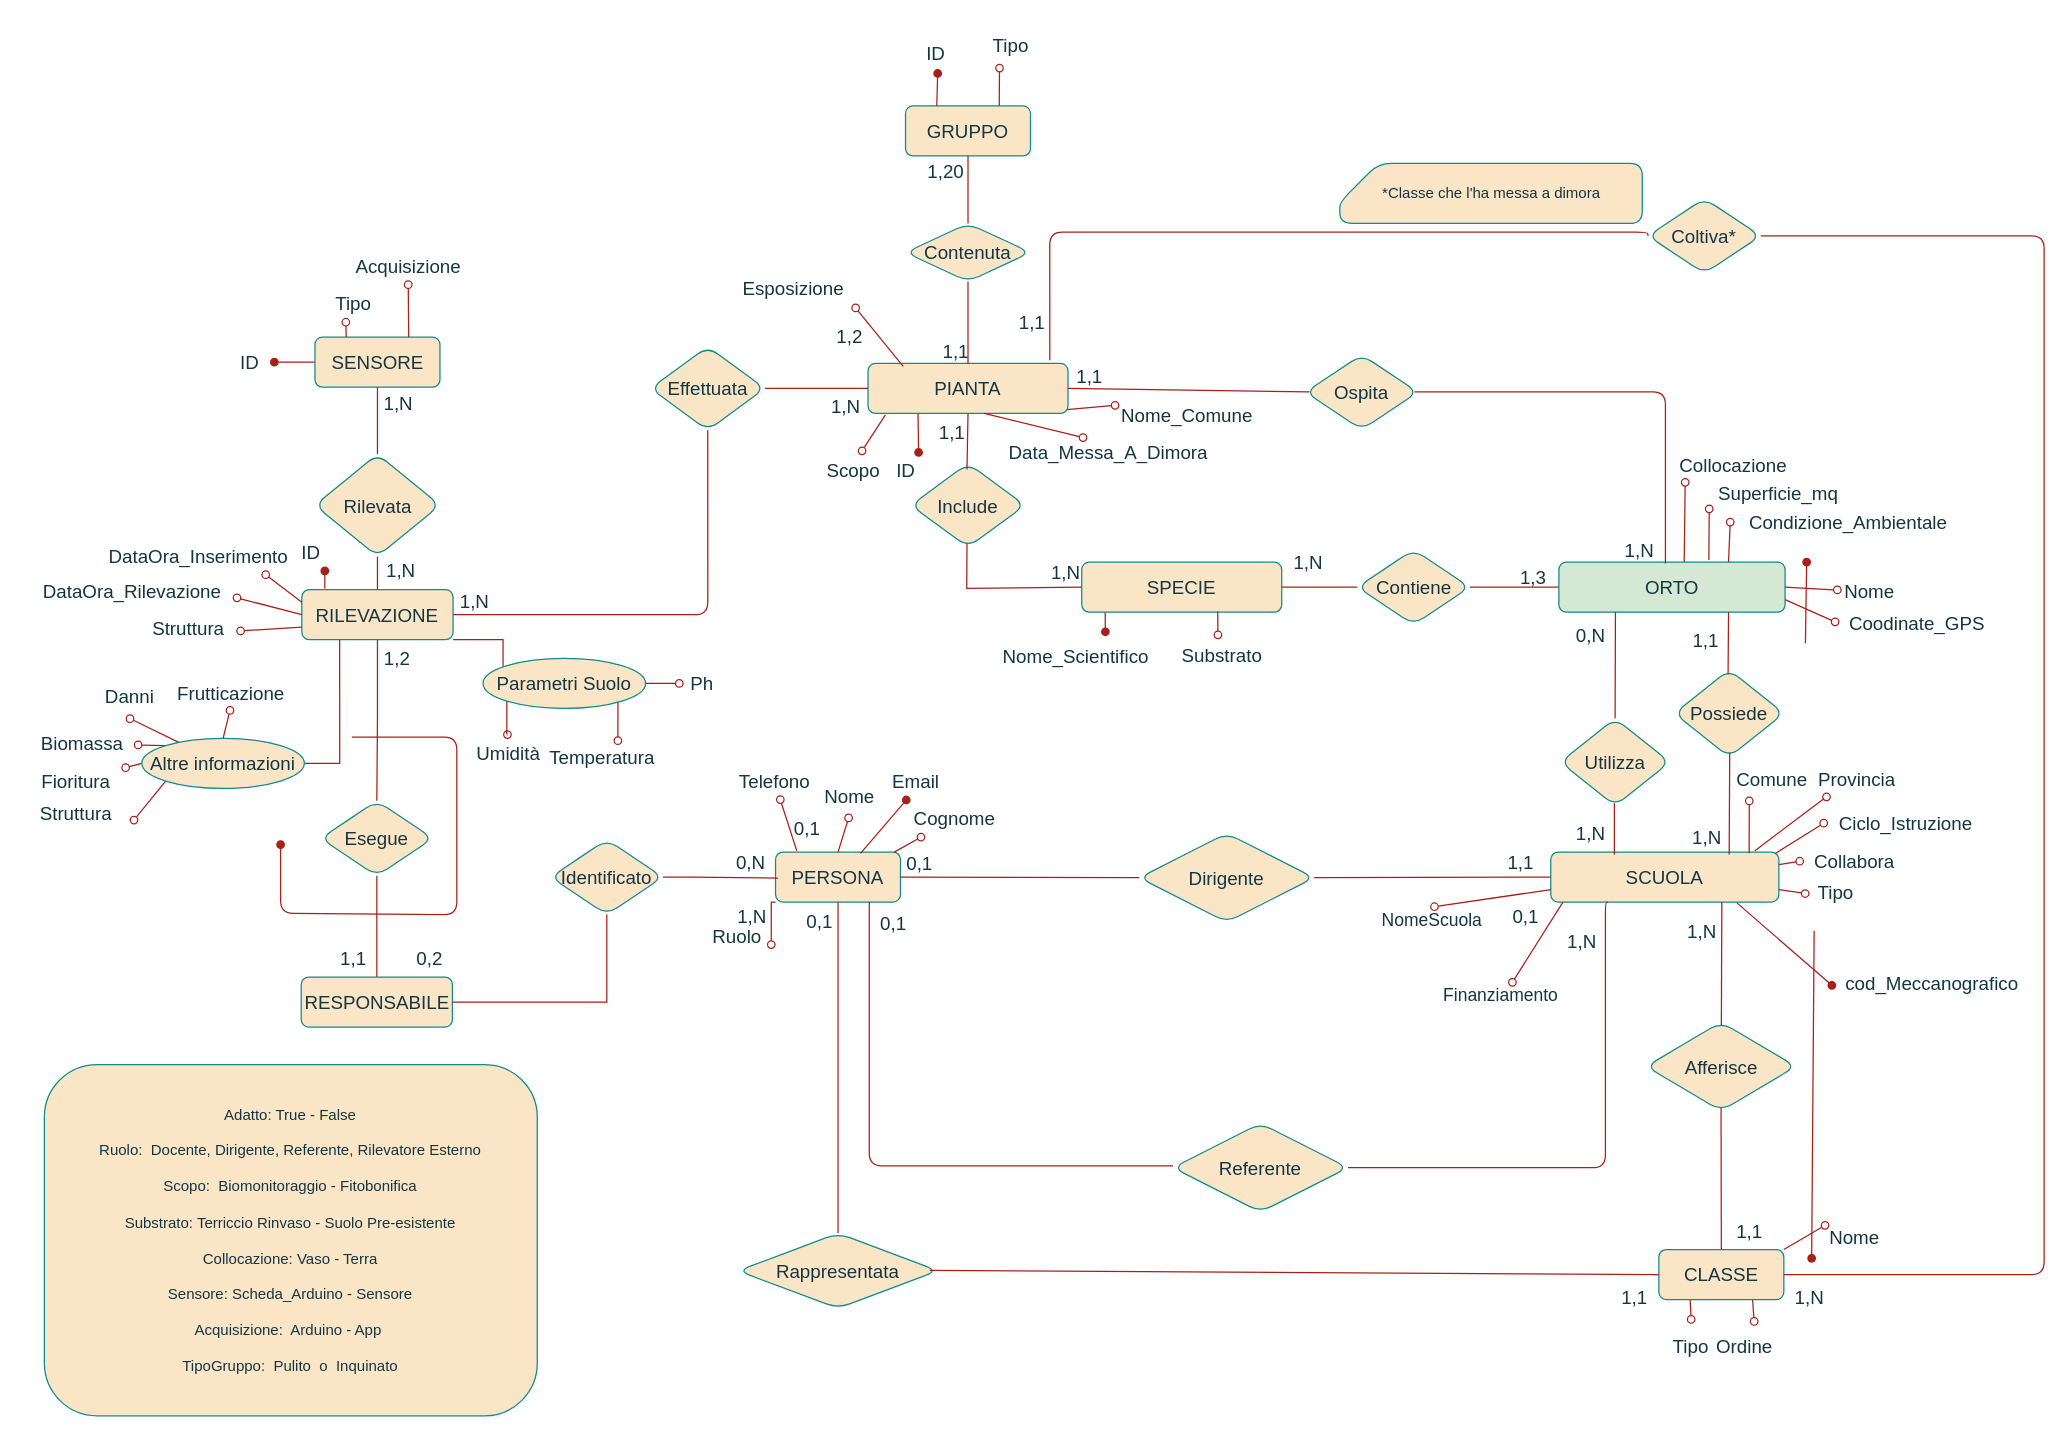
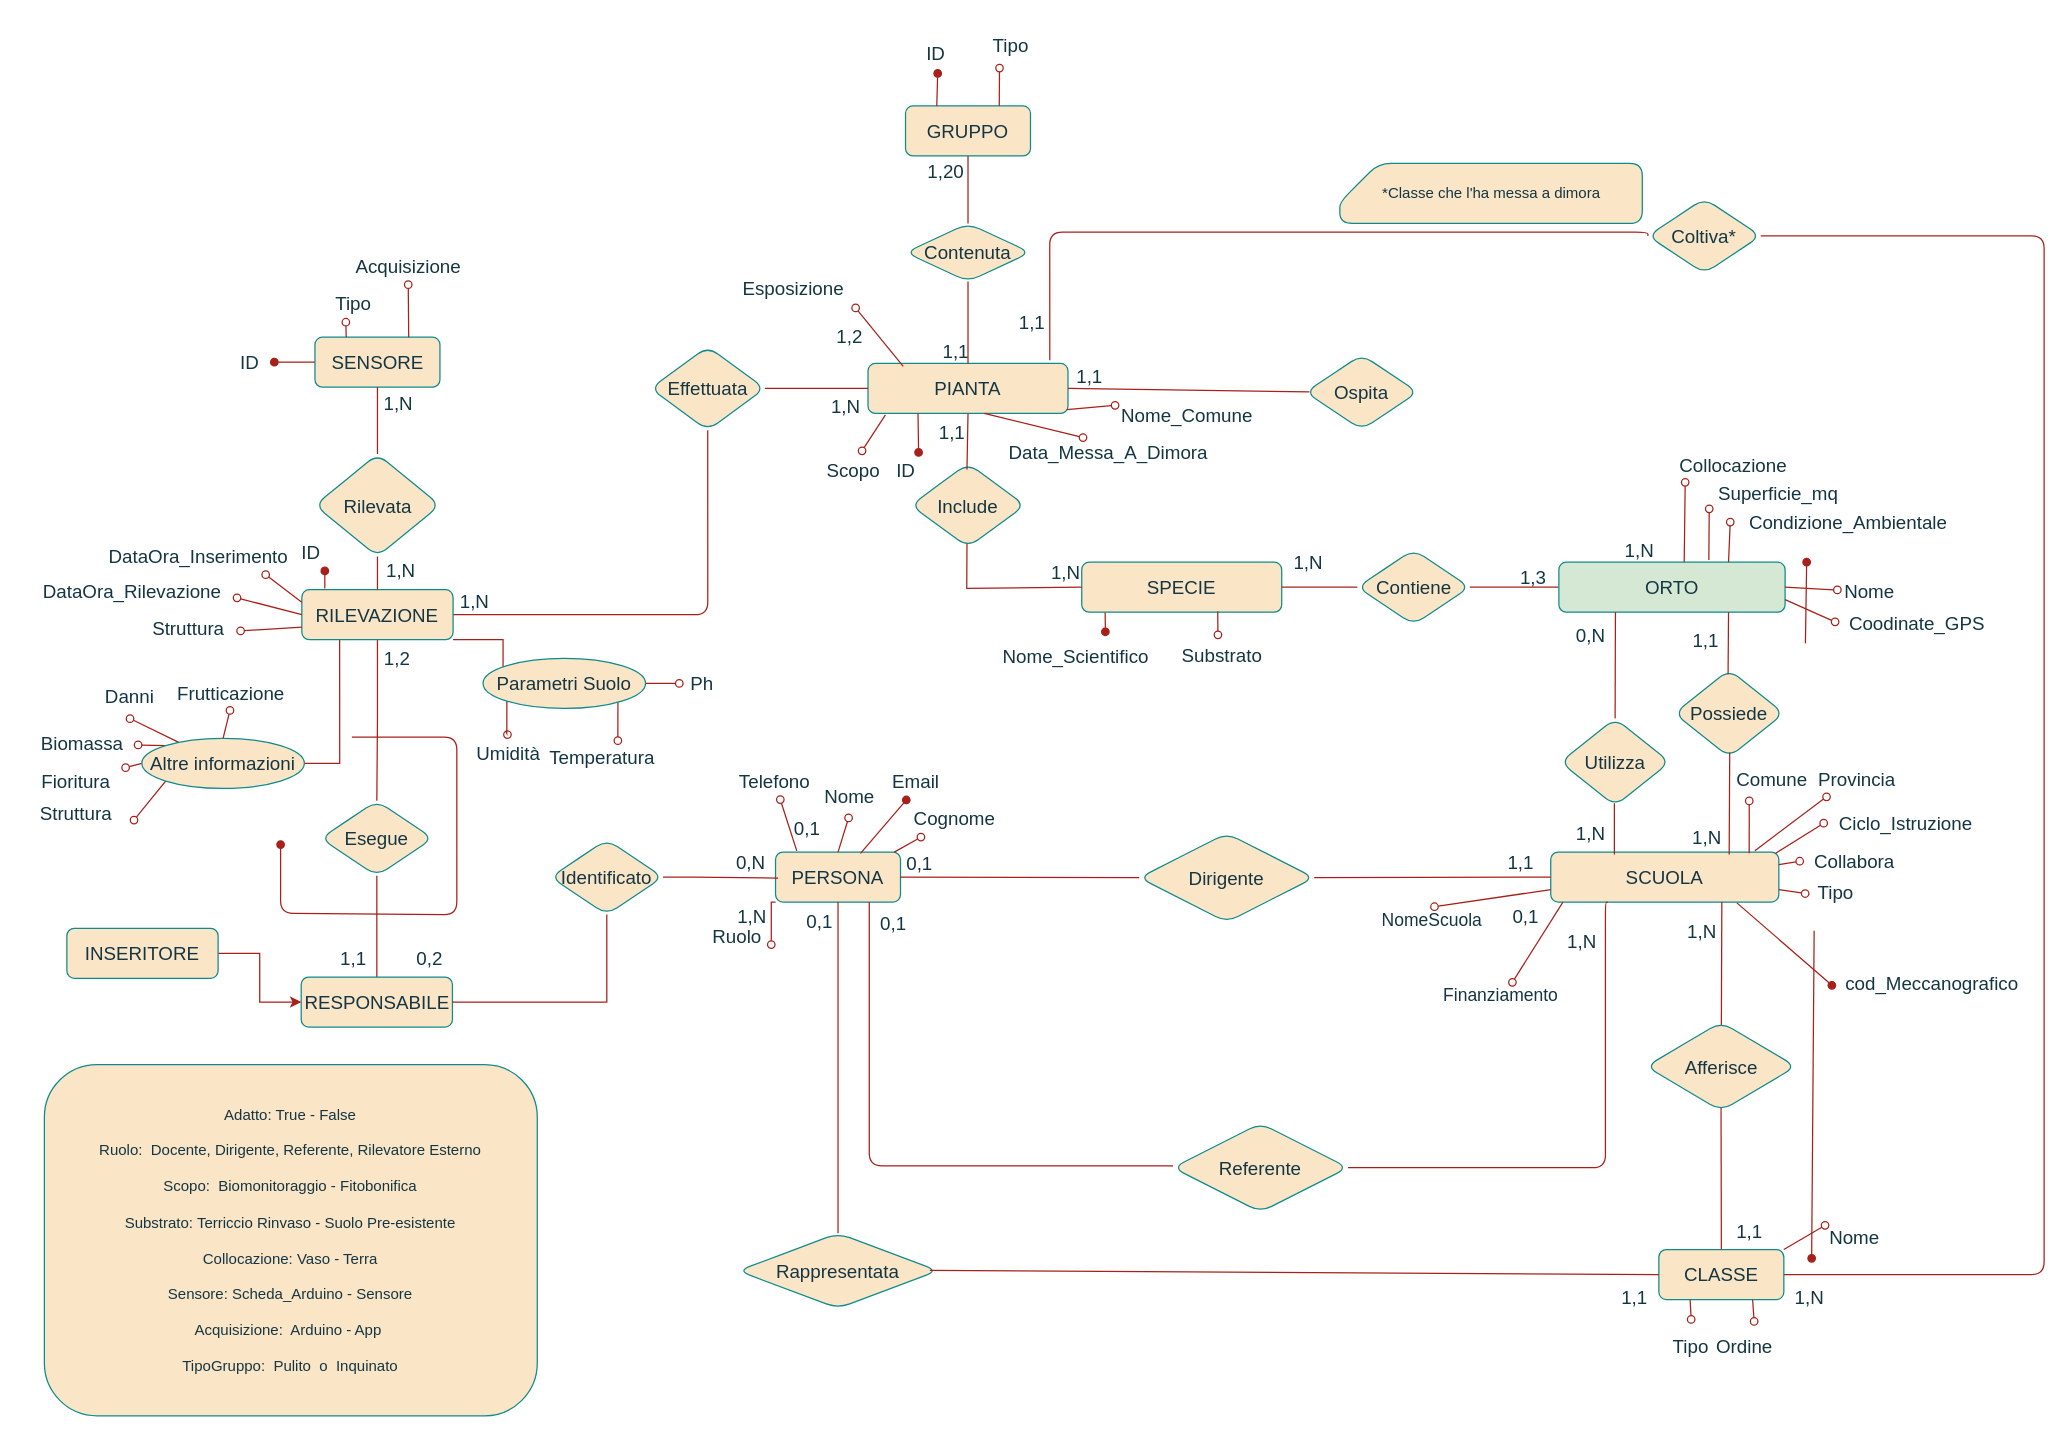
edge "Ospita" -- "ORTO": removed
node "INSERITORE": added
edge "INSERITORE" -> "RESPONSABILE": added
